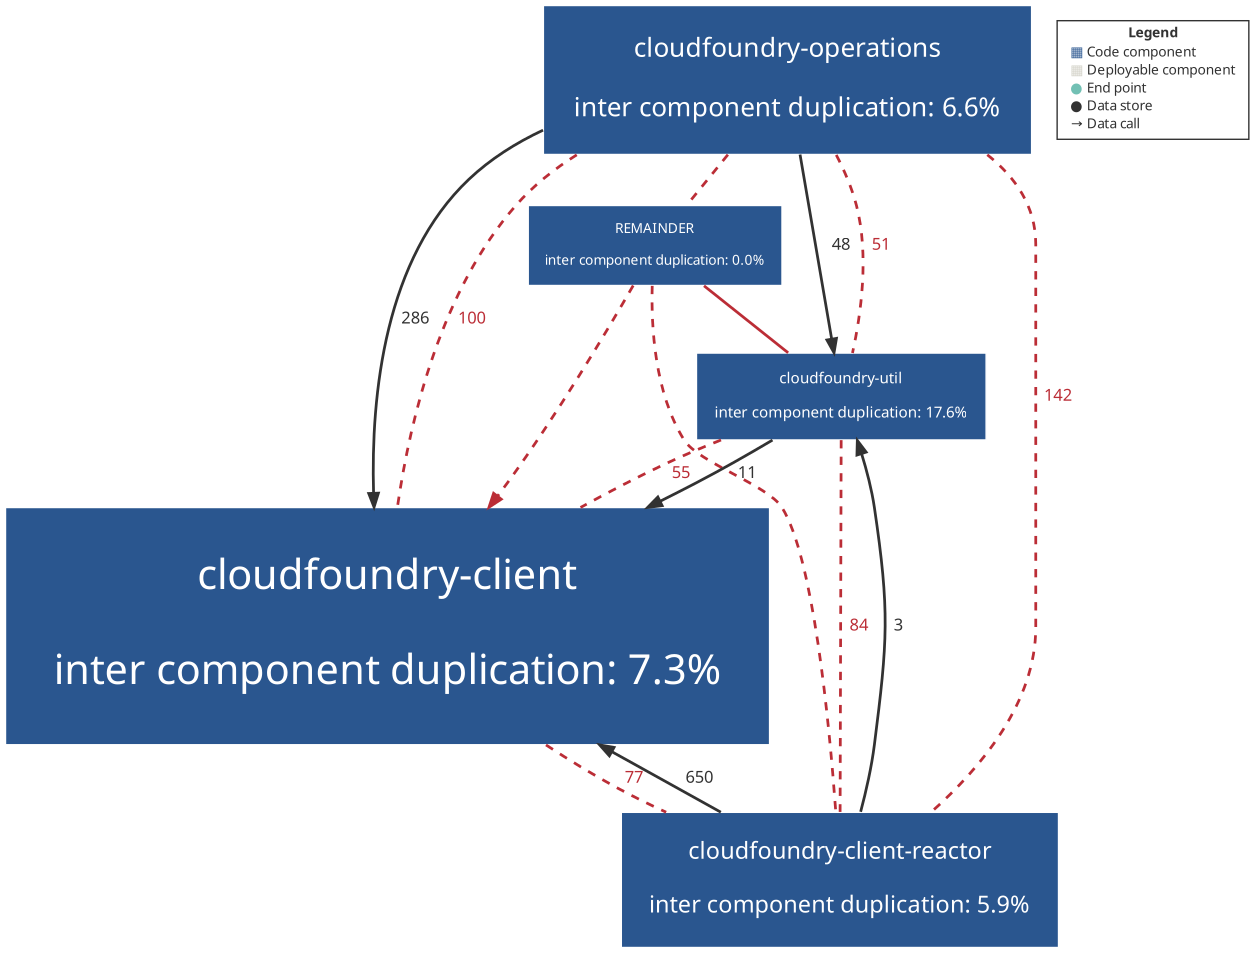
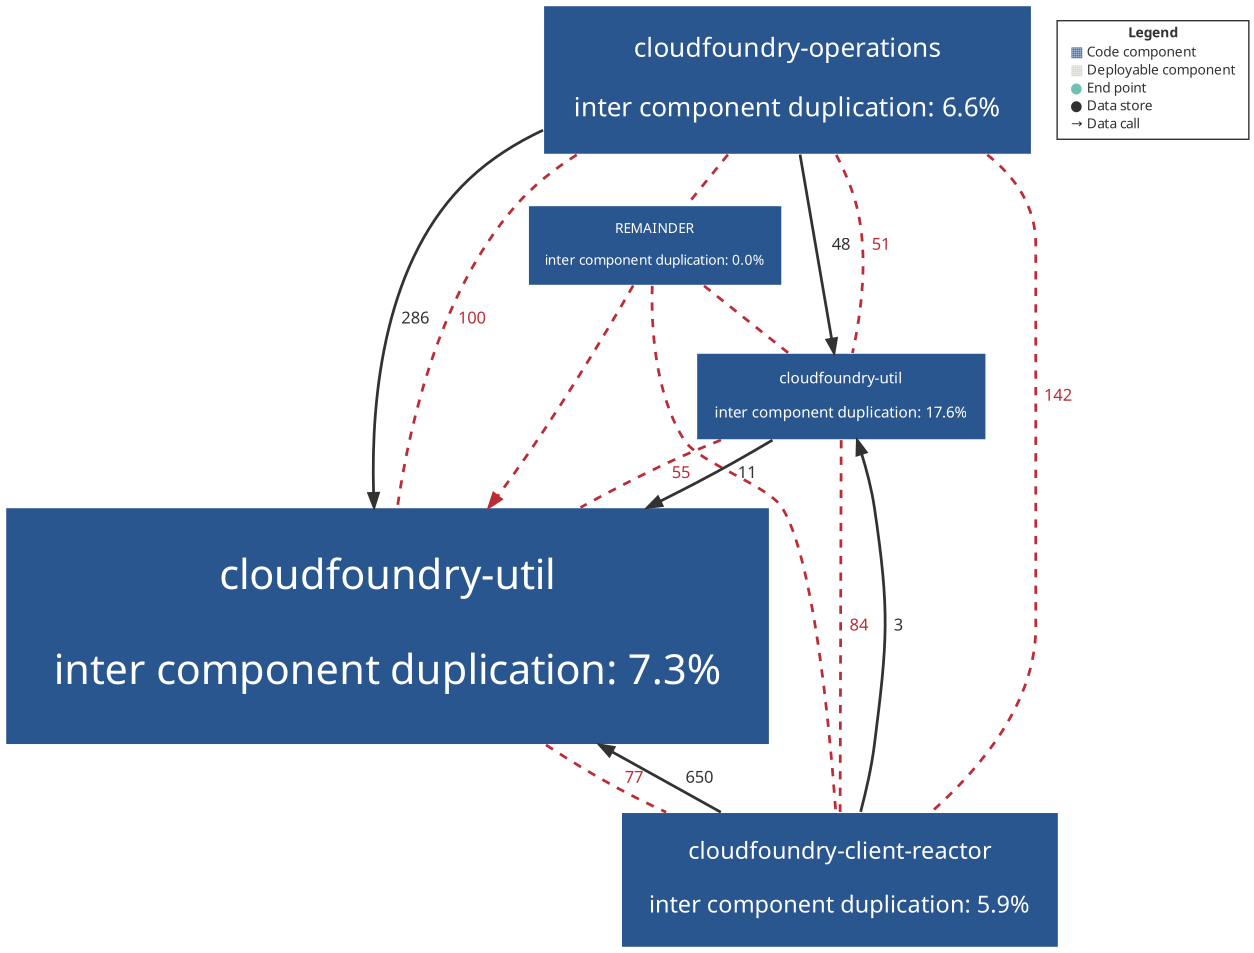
edge "REMAINDER inter component duplication: 0.0%" -> "cloudfoundry-util inter component duplication: 17.6%": style solid -> dashed
node "cloudfoundry-client inter component duplication: 7.3%": label "cloudfoundry-client inter component duplication: 7.3%" -> "cloudfoundry-util inter component duplication: 7.3%"
